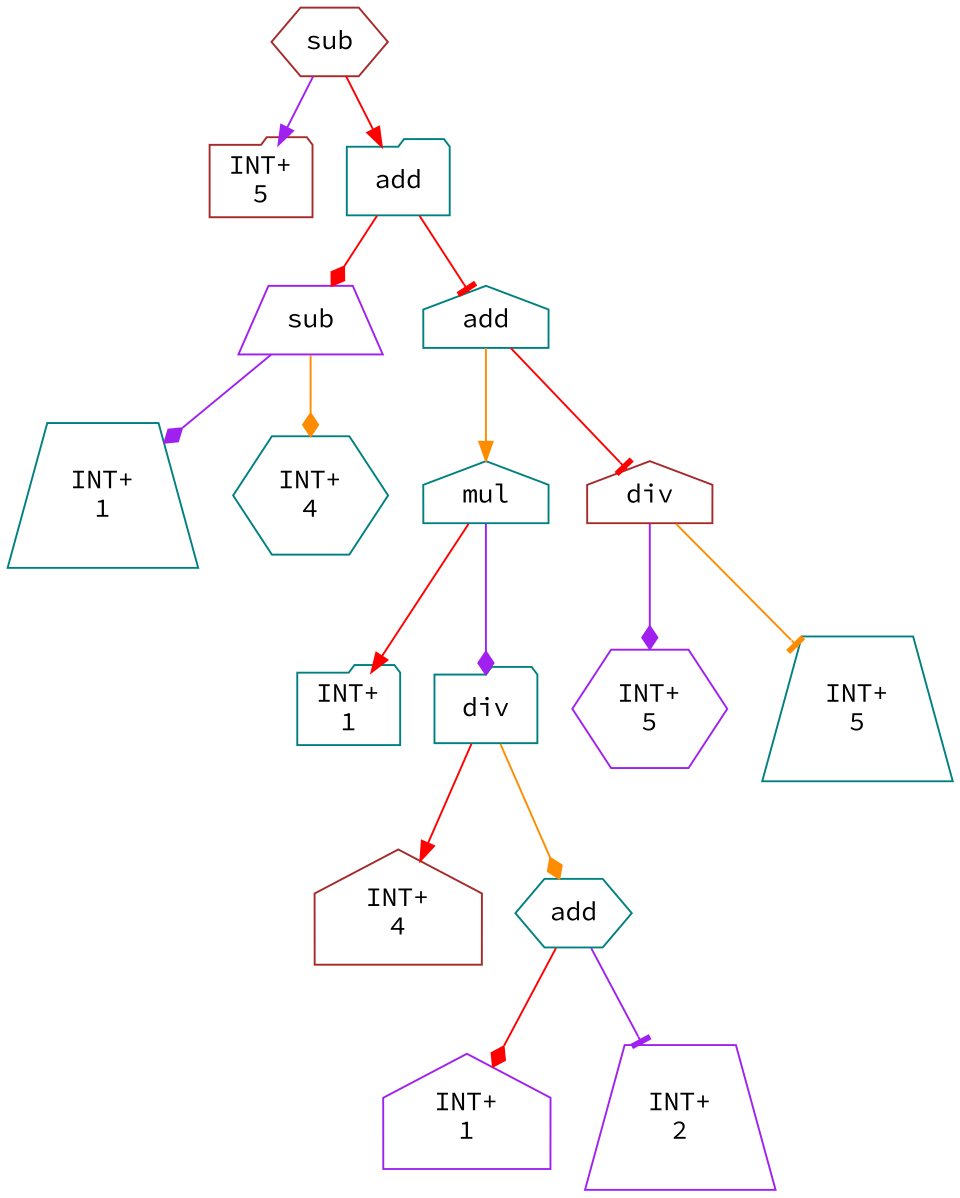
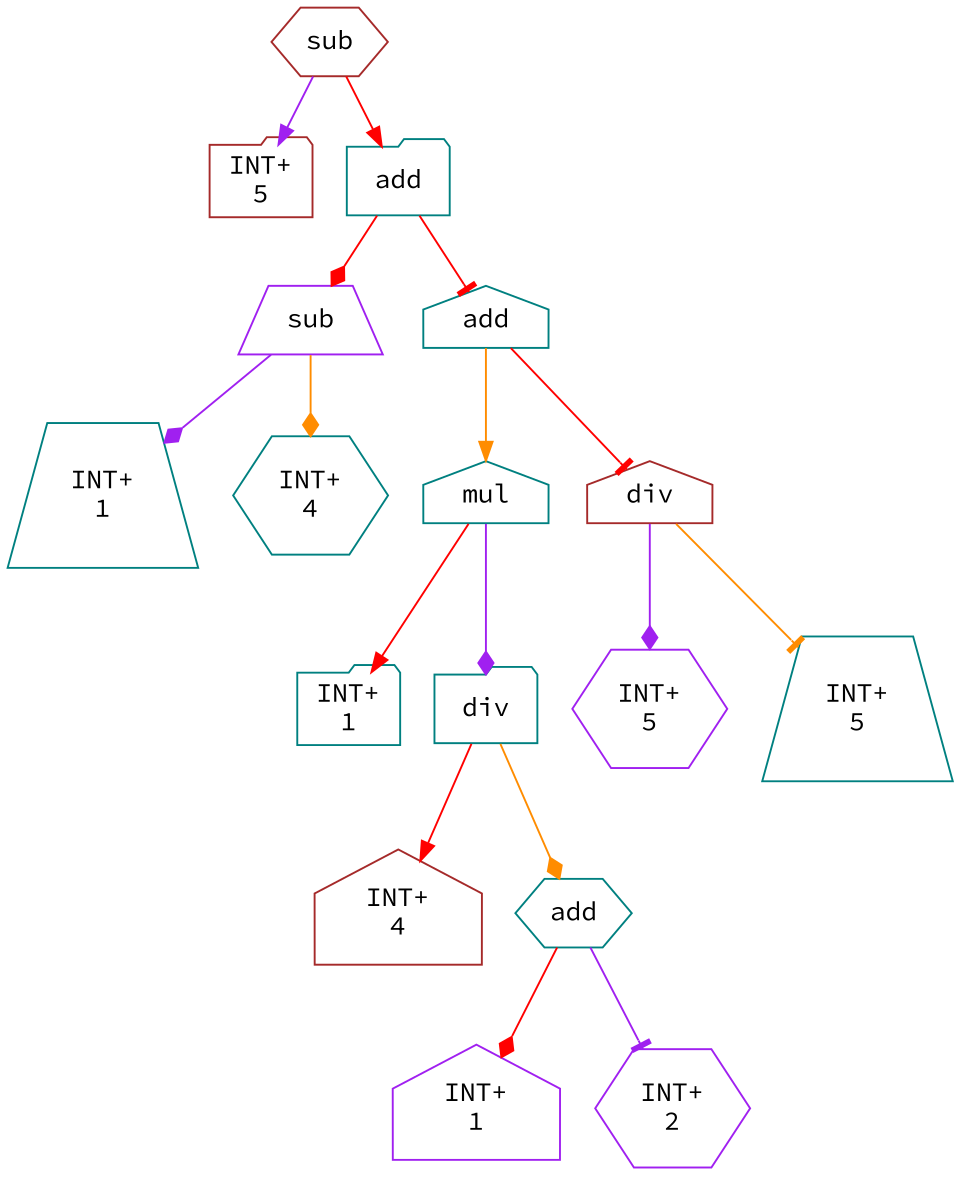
node "INT+ 2": shape trapezium -> hexagon
